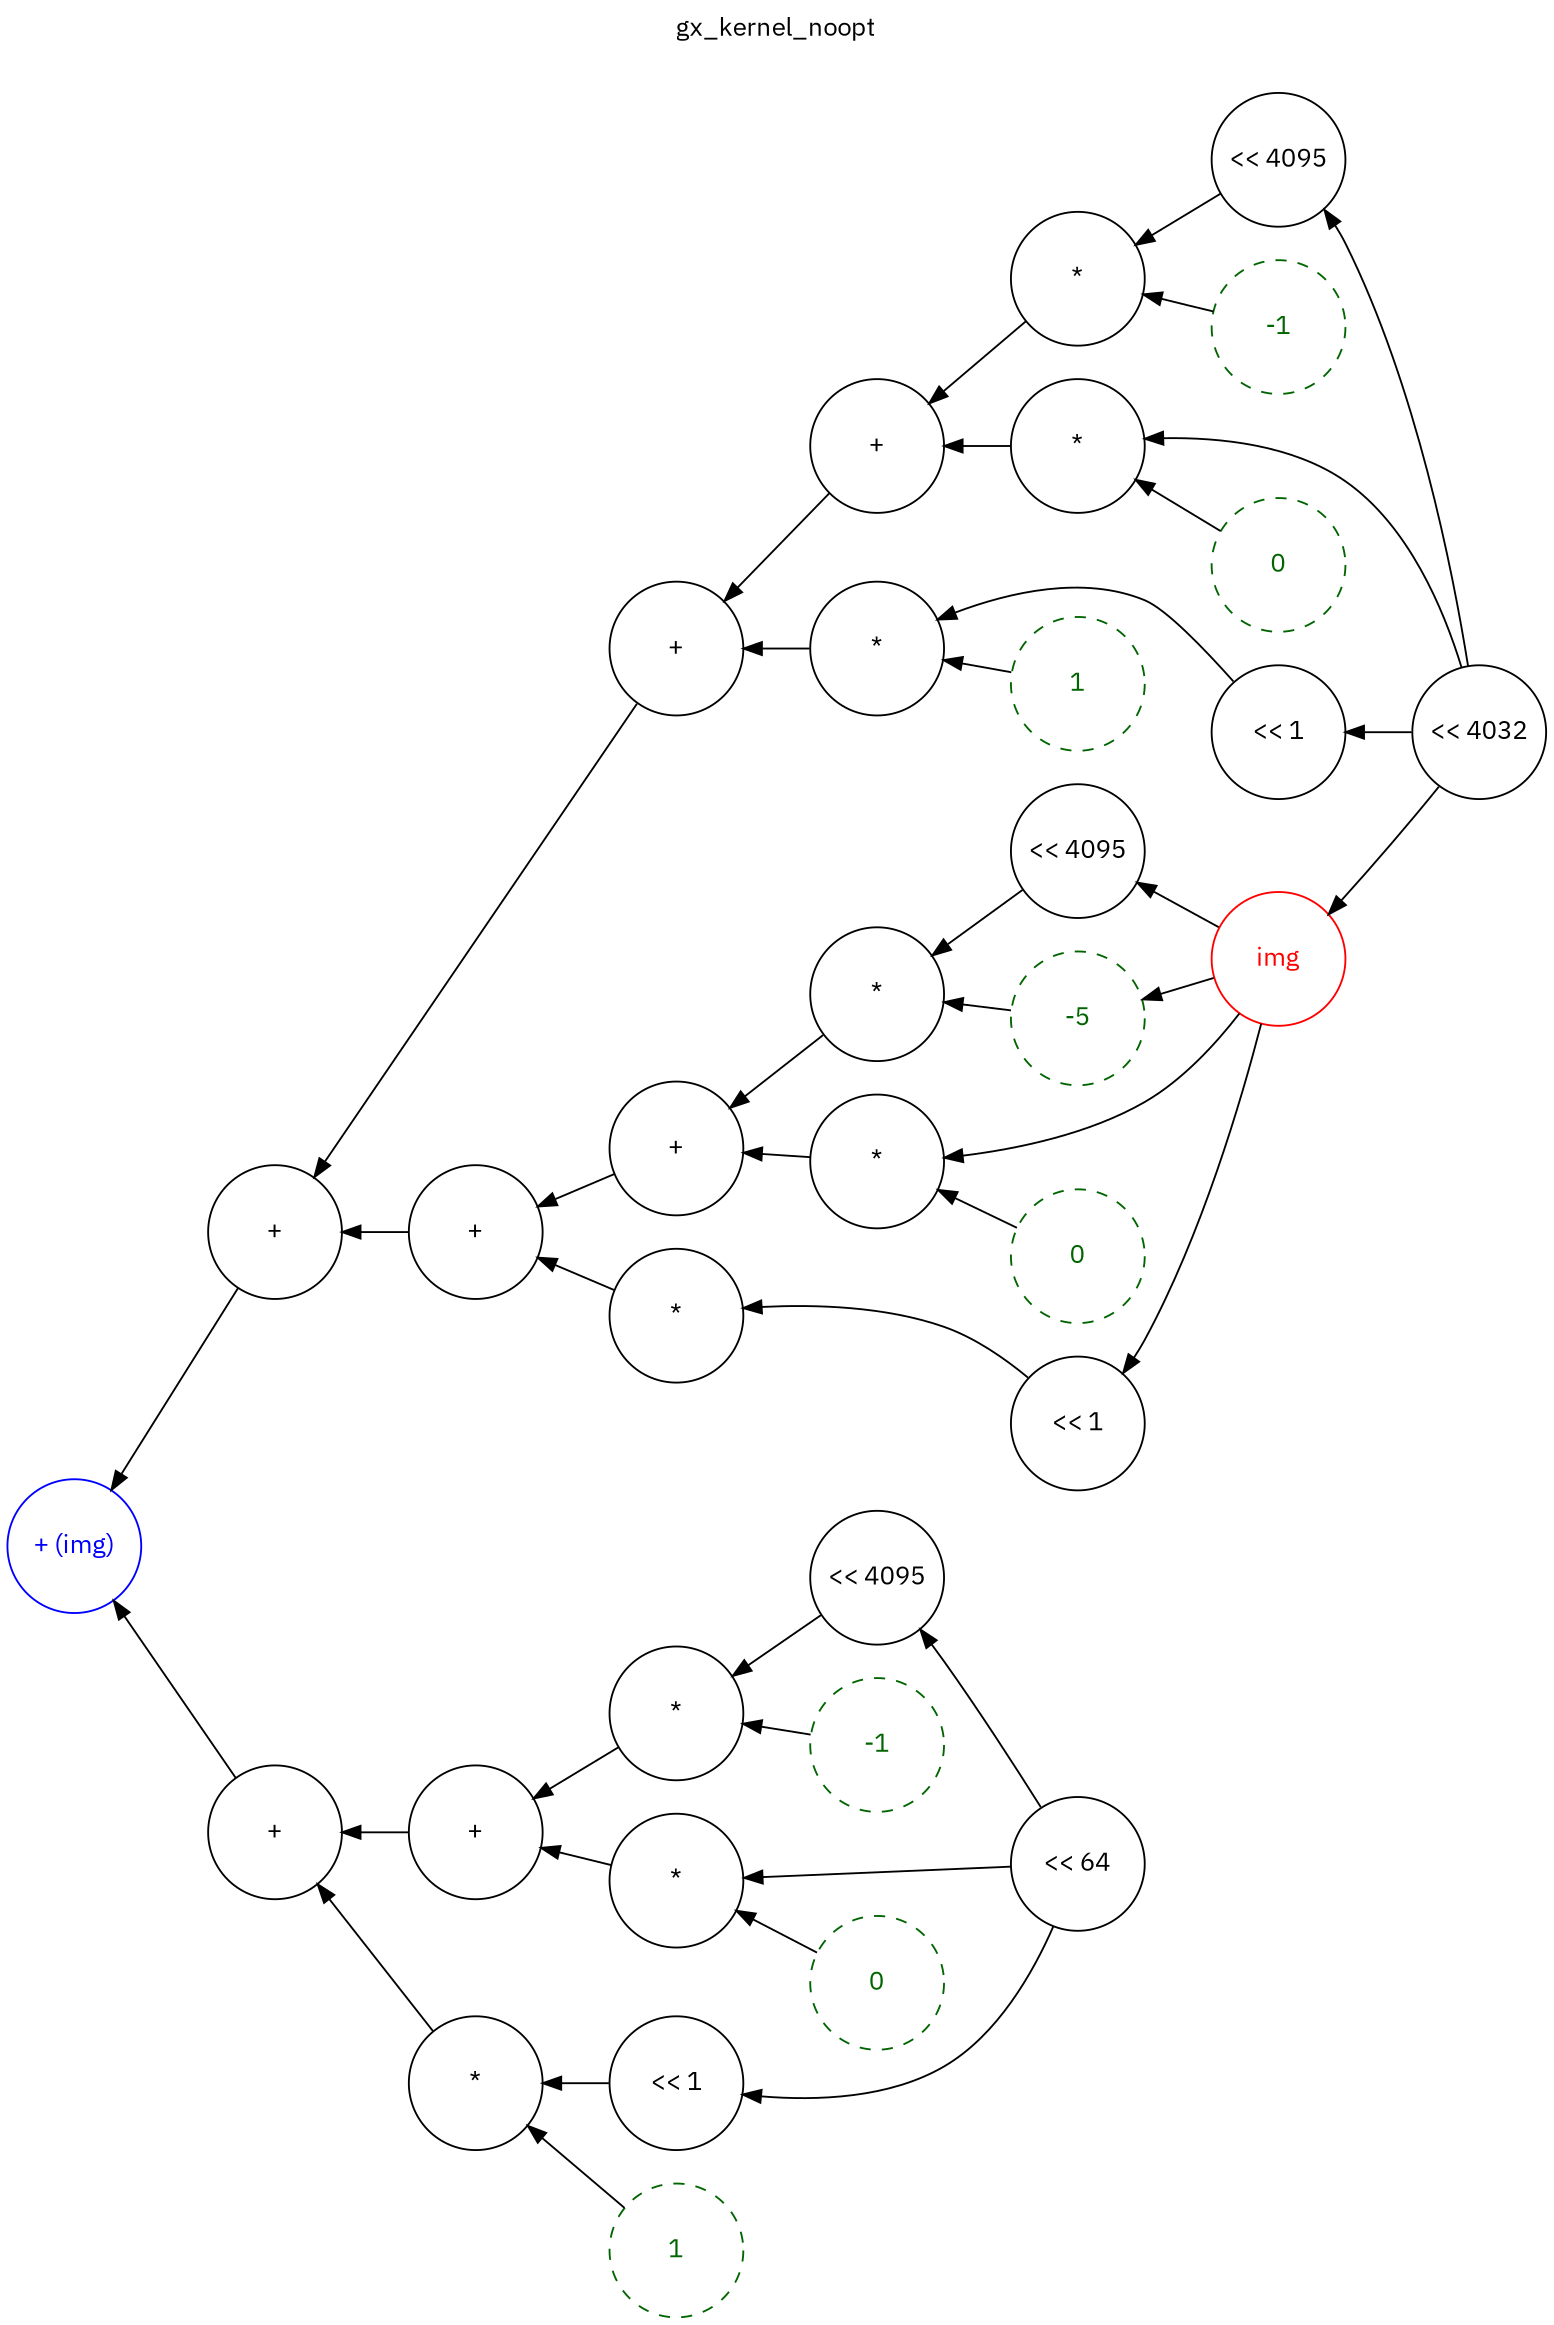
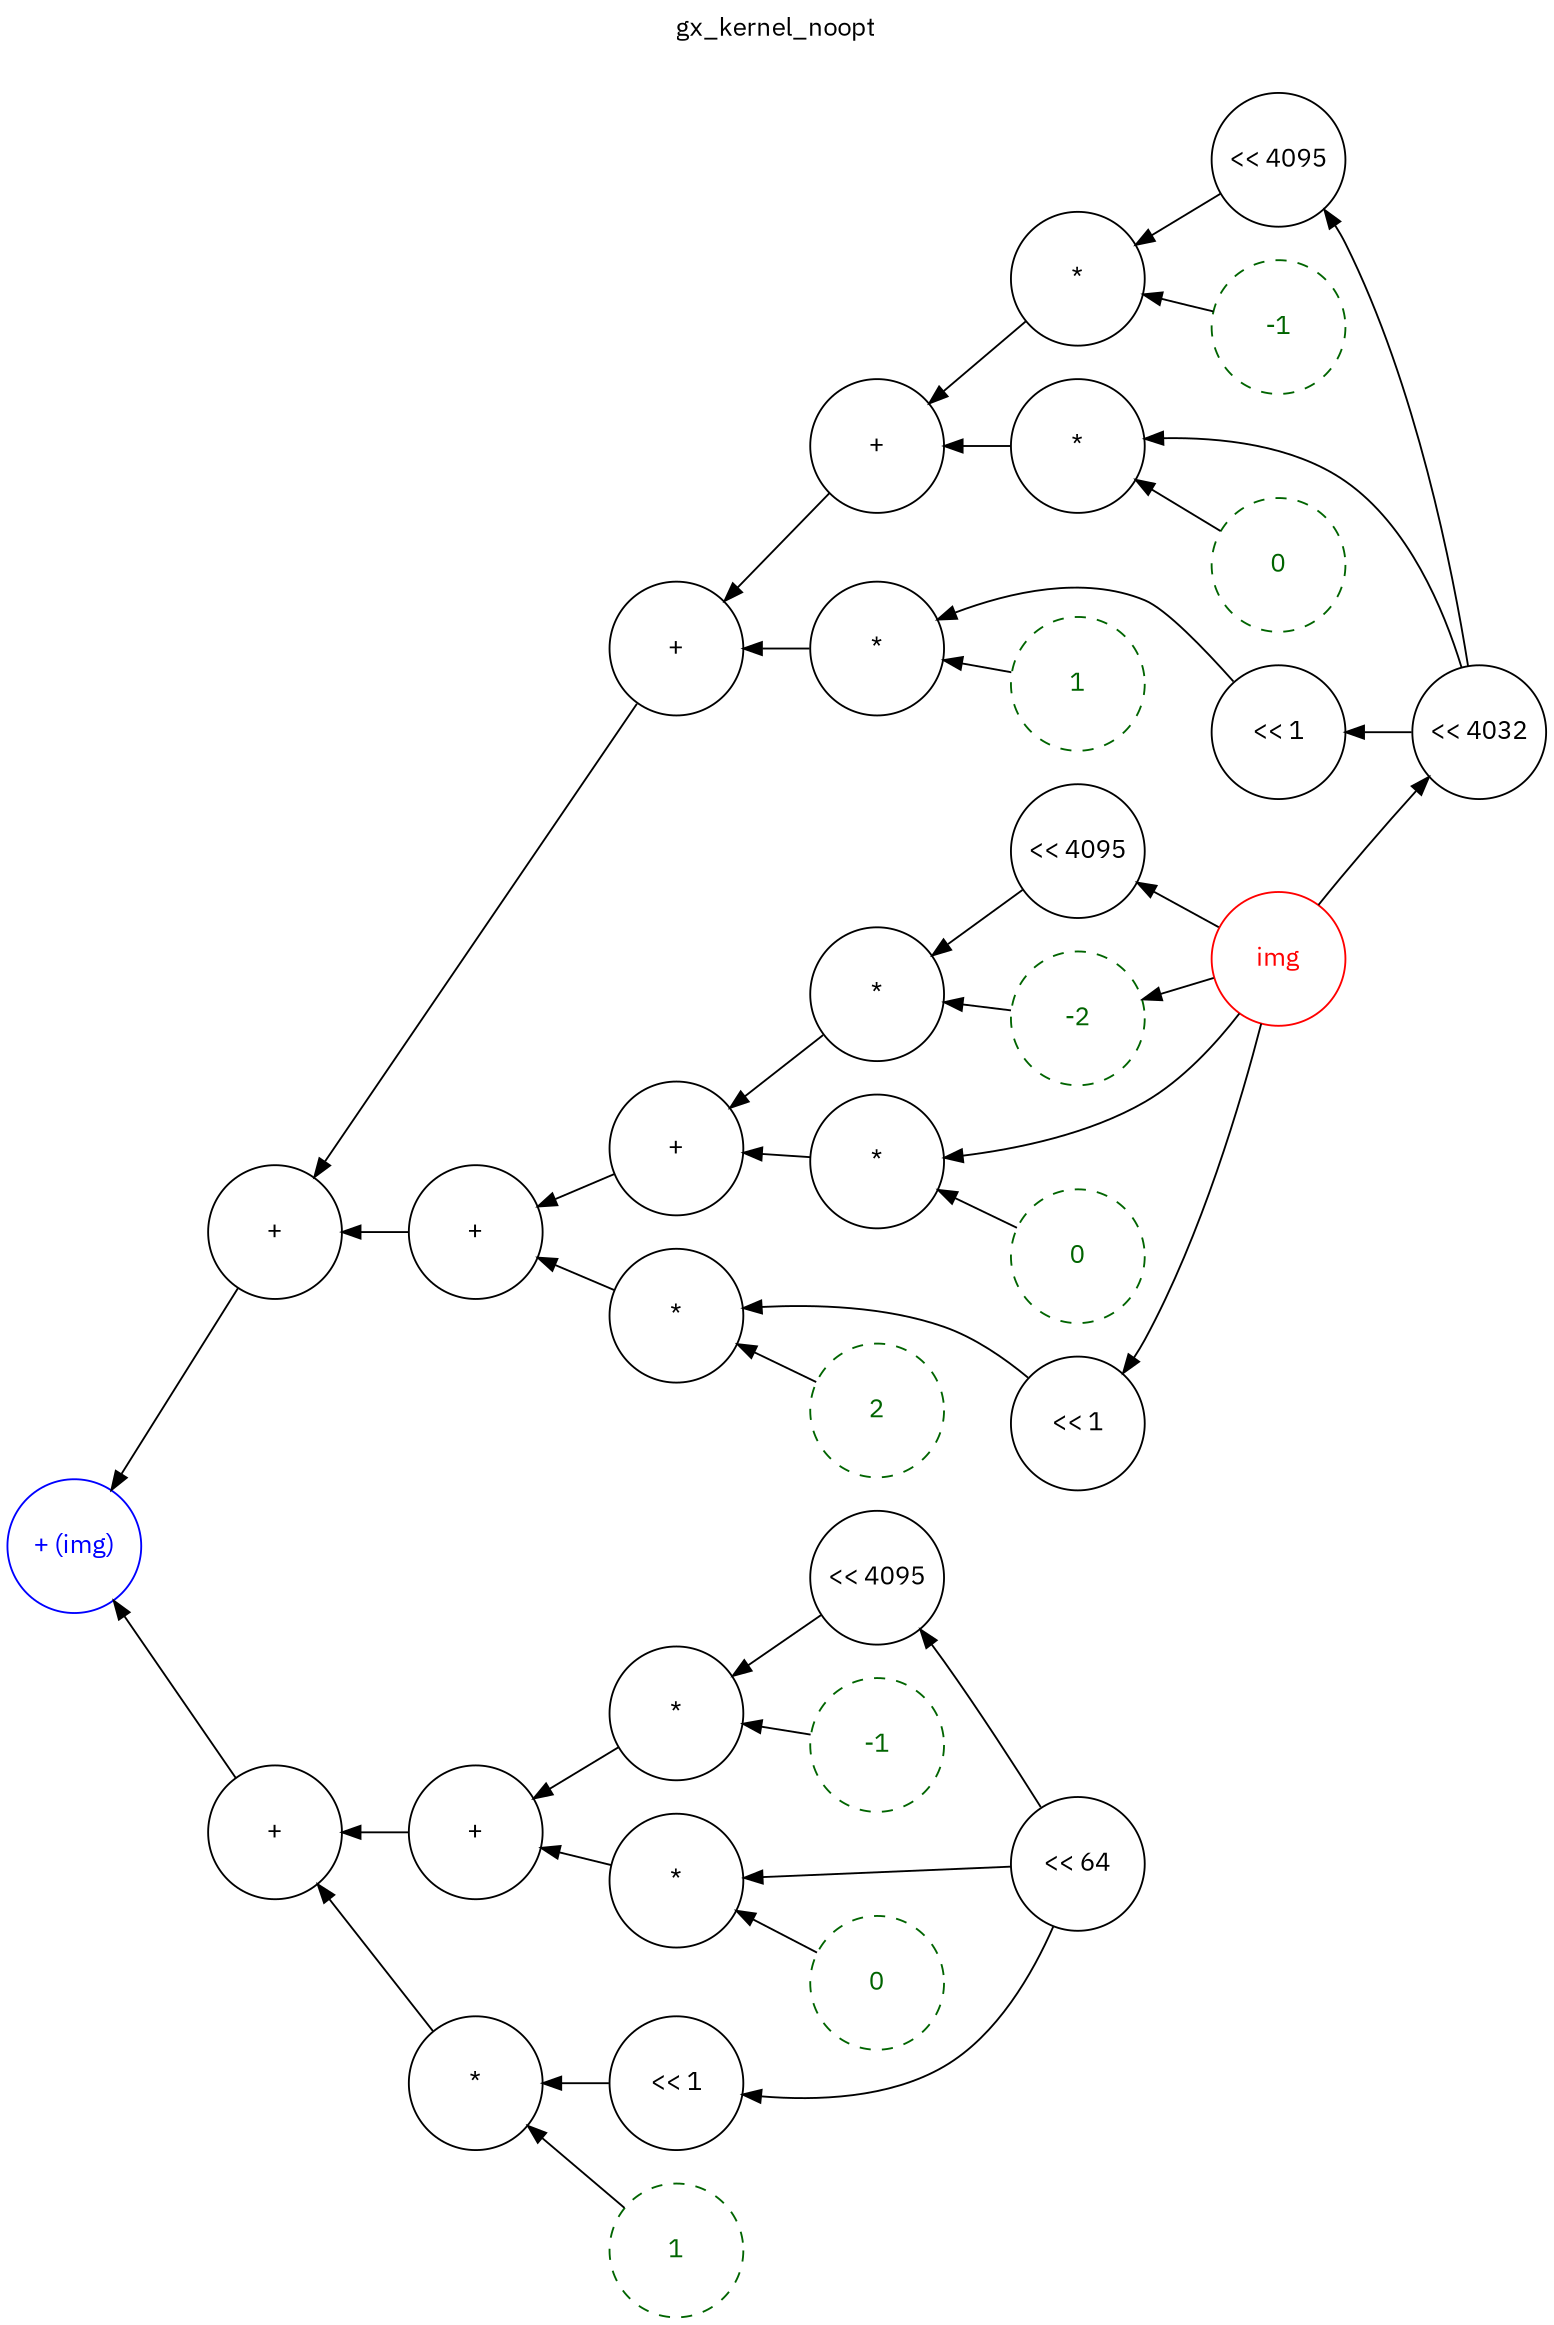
edge "<< 4032" -> "img": reversed
node "-5": label "-5" -> "-2"
node "2": added
